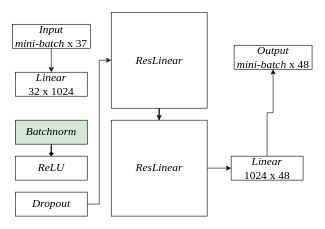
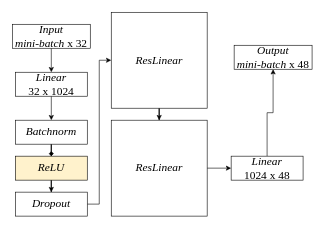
node "Input mini-batch x 37": label "Input mini-batch x 37" -> "Input mini-batch x 32"
edge "Linear 32 x 1024" -> "Batchnorm": added
node "Batchnorm": fillcolor #d5e8d4 -> #ffffff
node "ReLU": fillcolor #ffffff -> #fff2cc
edge "ReLU" -> "Dropout": added
